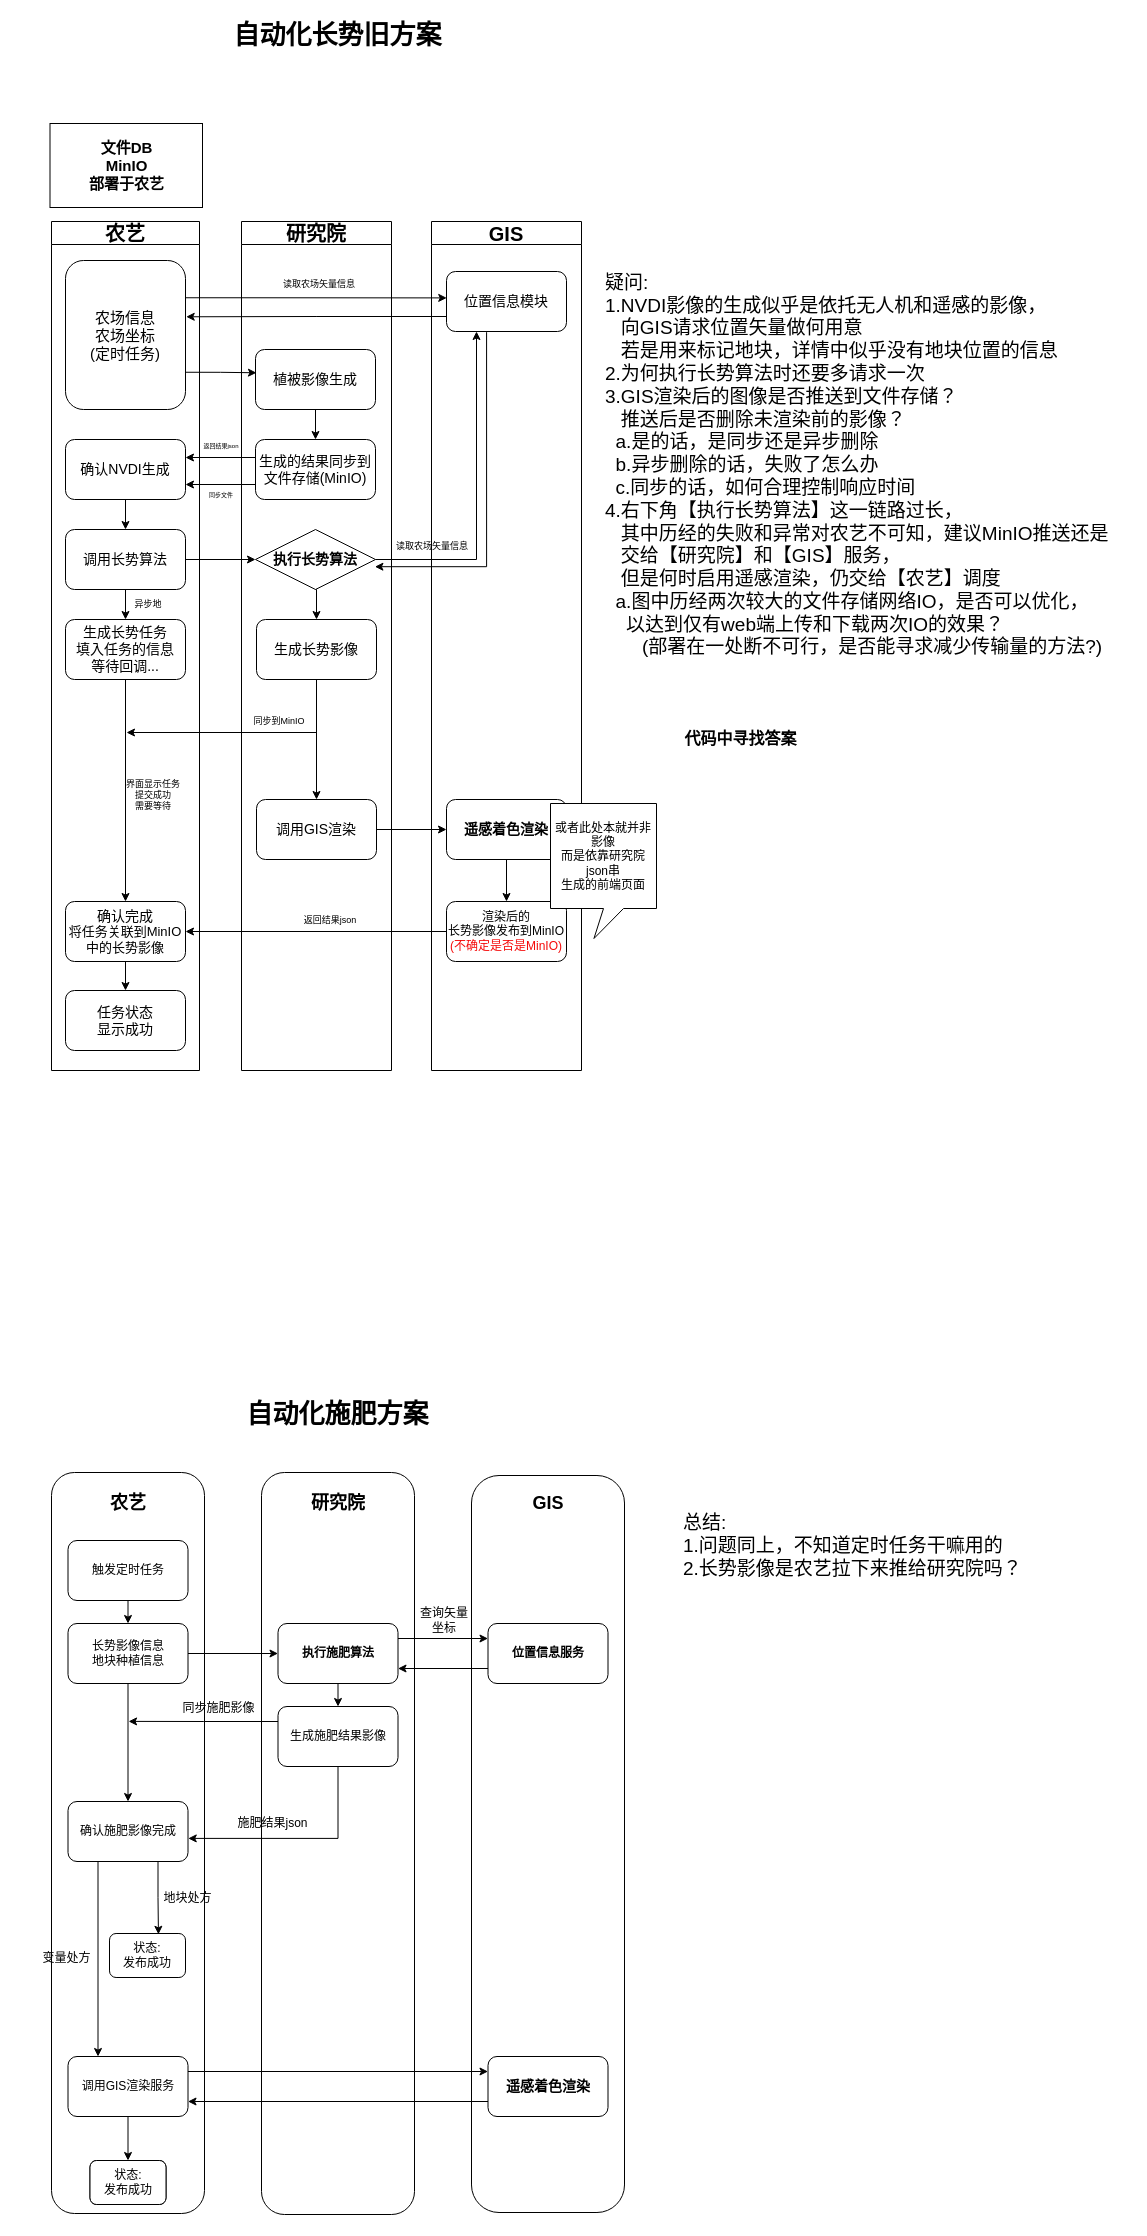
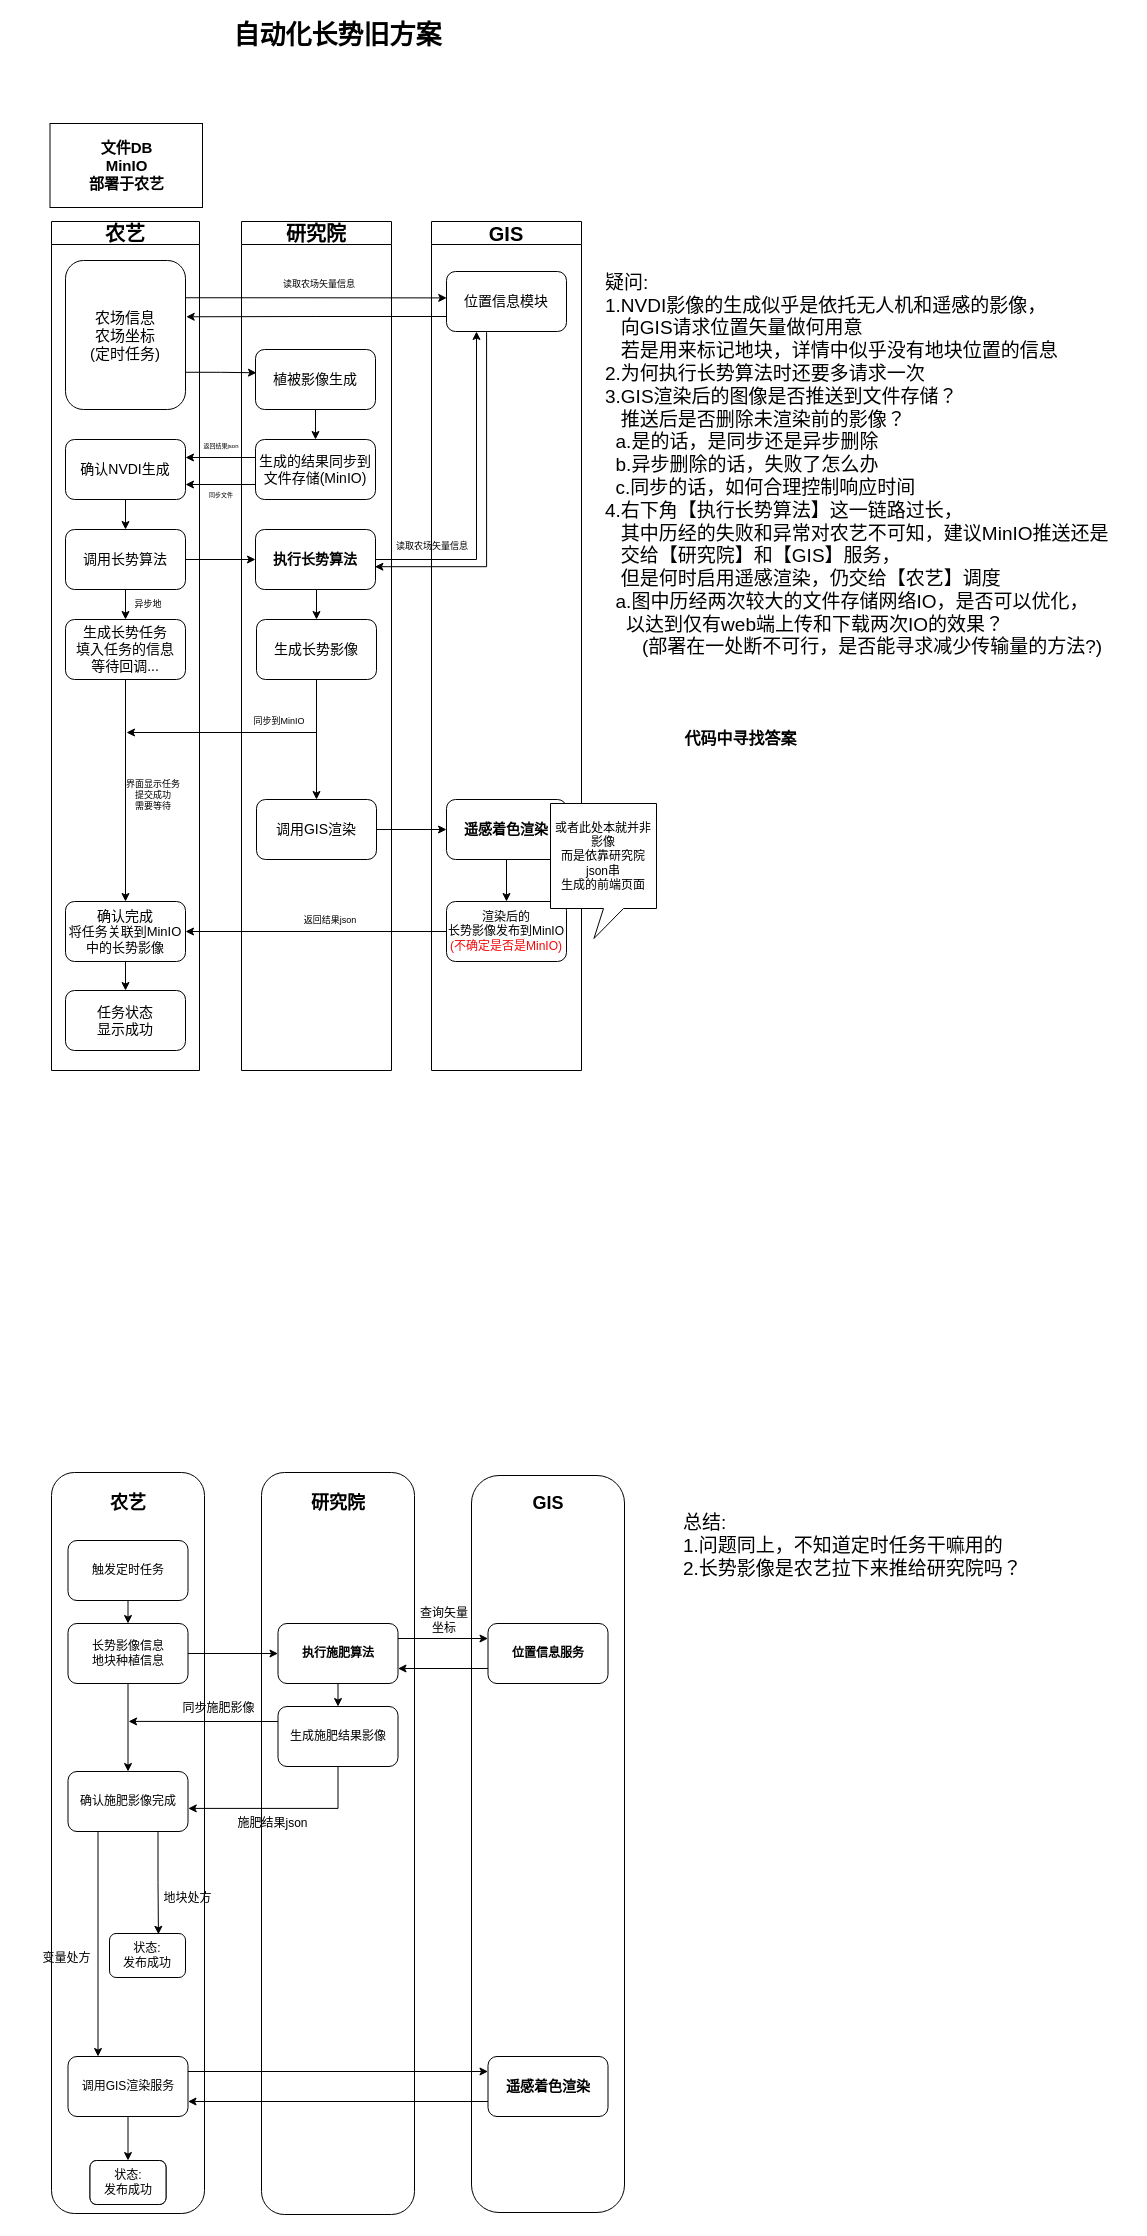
node "执行长势算法": shape diamond -> rounded rectangle
node "自动化施肥方案": removed
node "确认施肥影像完成": moved (128, 1832) -> (128, 1802)
